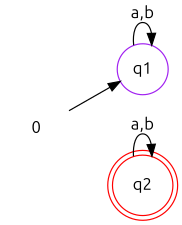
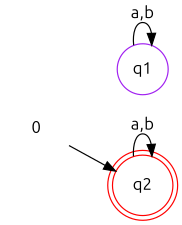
edge "0" -> "q1": now "0" -> "q2"
